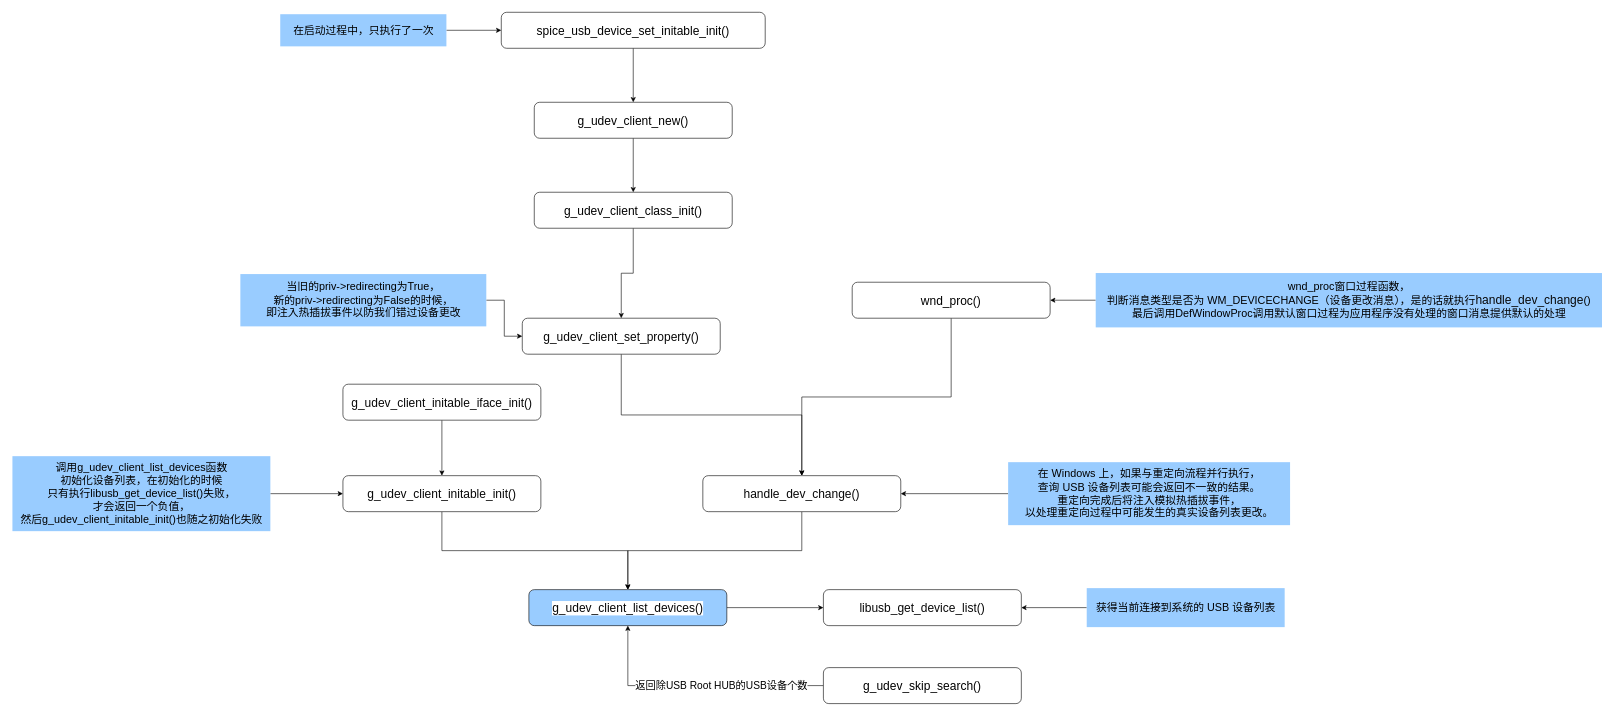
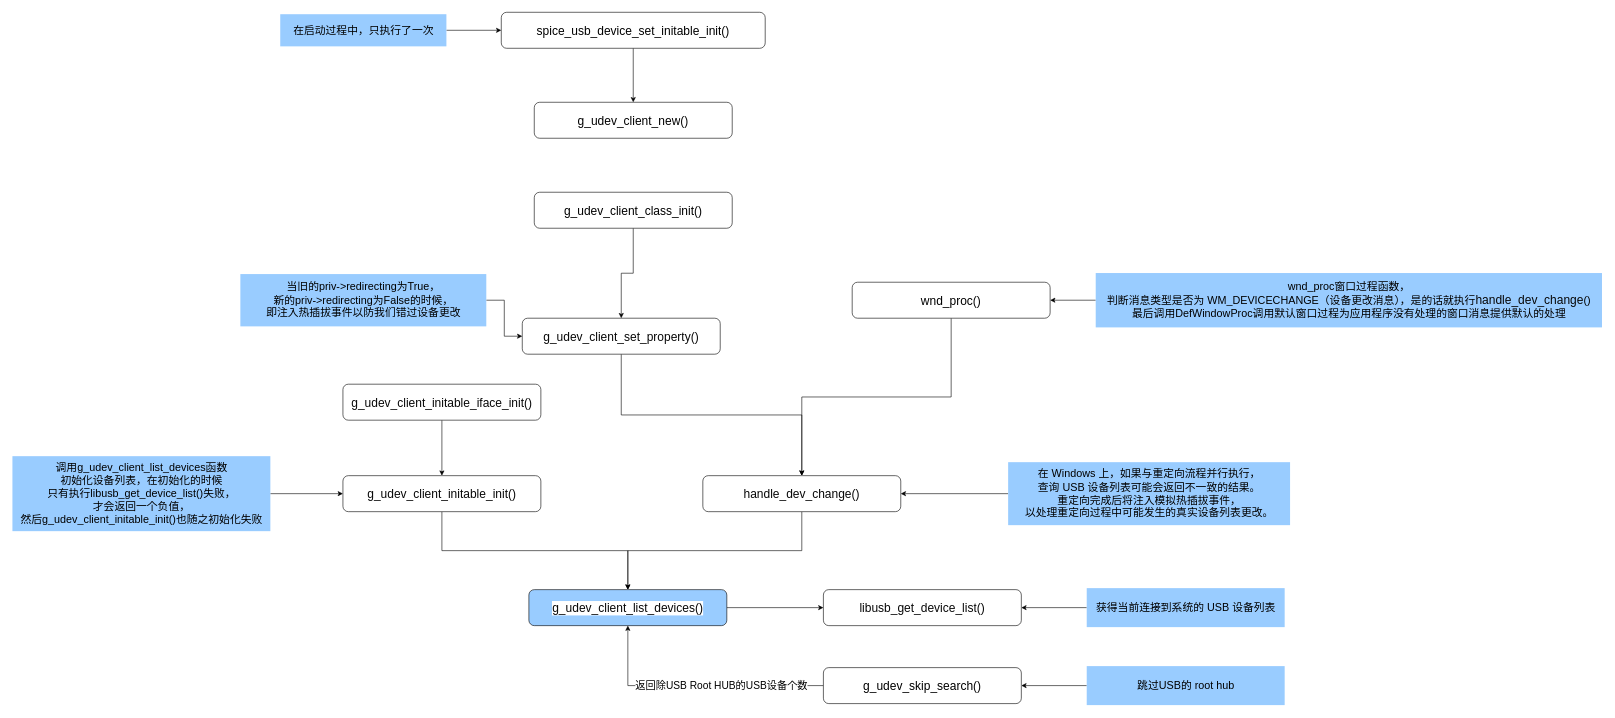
edge "g_udev_client_new()" -> "g_udev_client_class_init()": removed
edge "跳过USB的 root hub" -> "g_udev_skip_search()": added
node "跳过USB的 root hub": added
